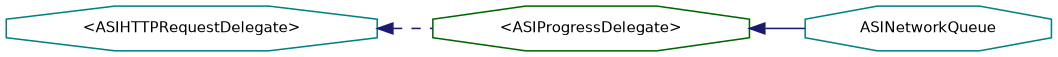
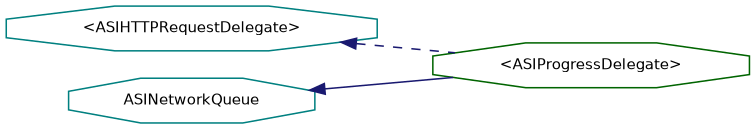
edge "ASINetworkQueue" -> "<ASIProgressDelegate>": reversed
